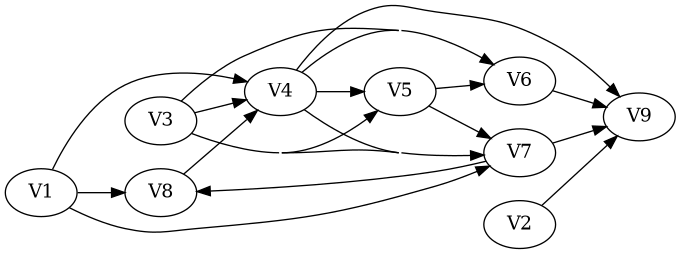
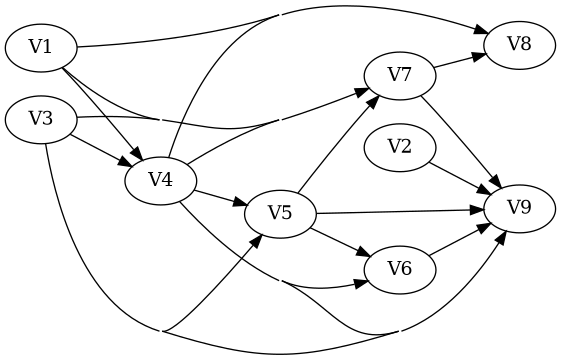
edge "V3" -> "V6": now "V3" -> "V9"
edge "V8" -> "V4": reversed
edge "V5" -> "V9": added
